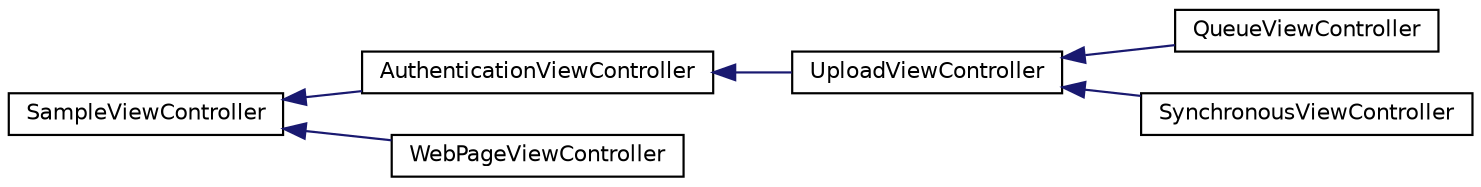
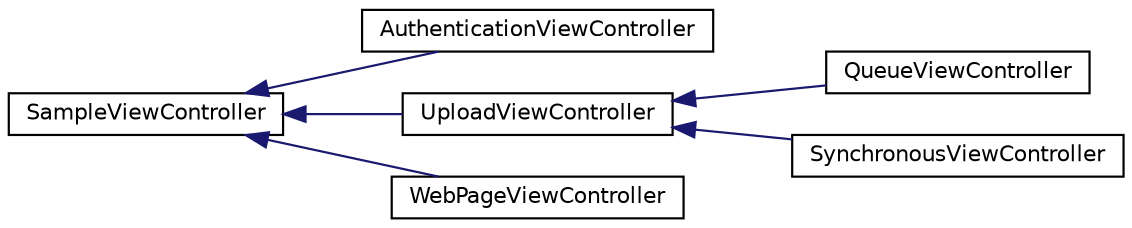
edge "UploadViewController" -> "AuthenticationViewController": now "UploadViewController" -> "SampleViewController"
